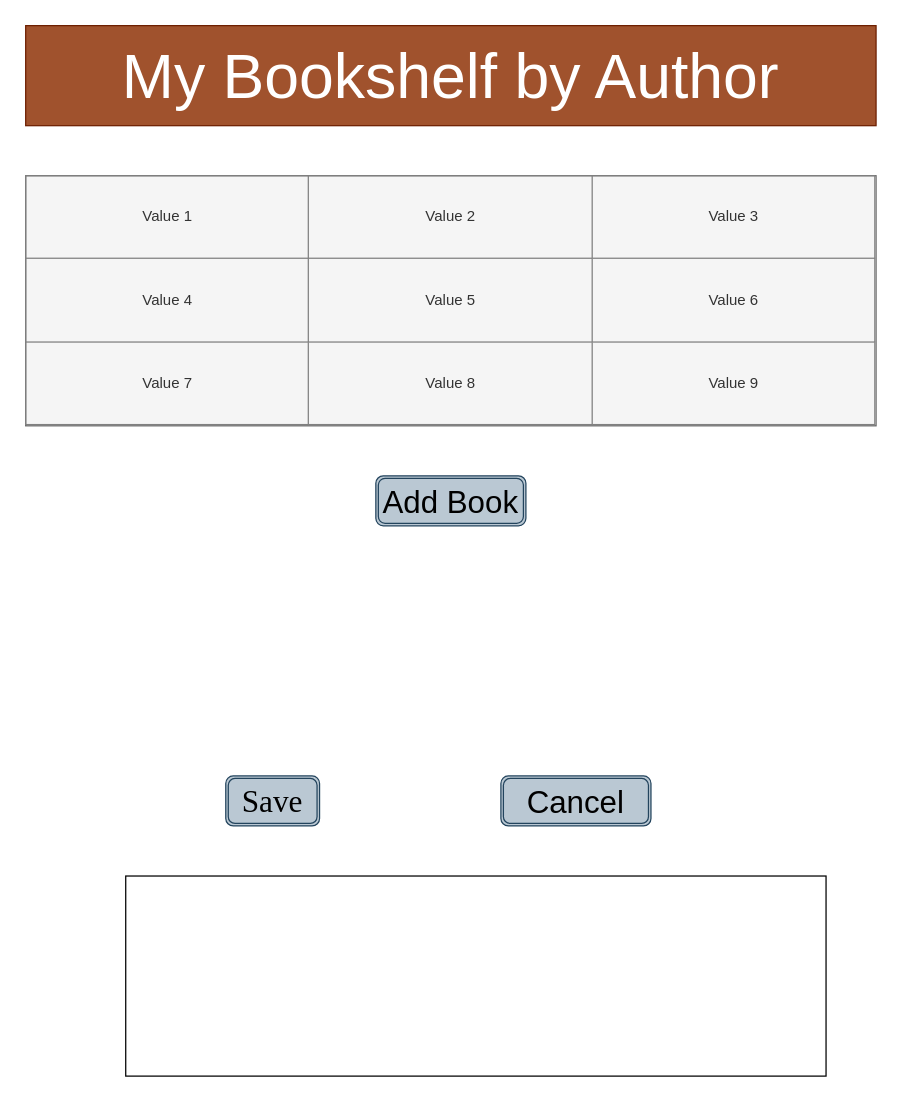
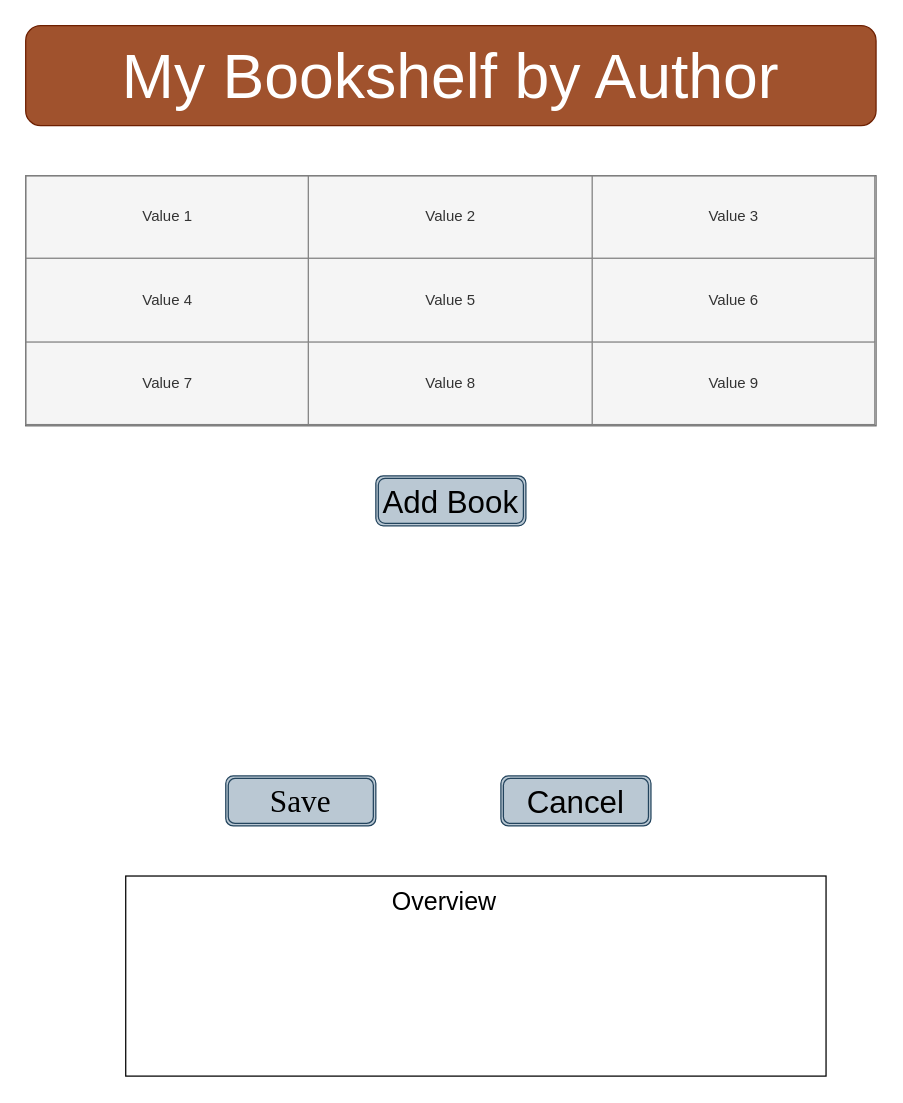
node "My Bookshelf by Author": shape rectangle -> rounded rectangle
node "Save": size 94x50 -> 150x50
node "Overview": added
